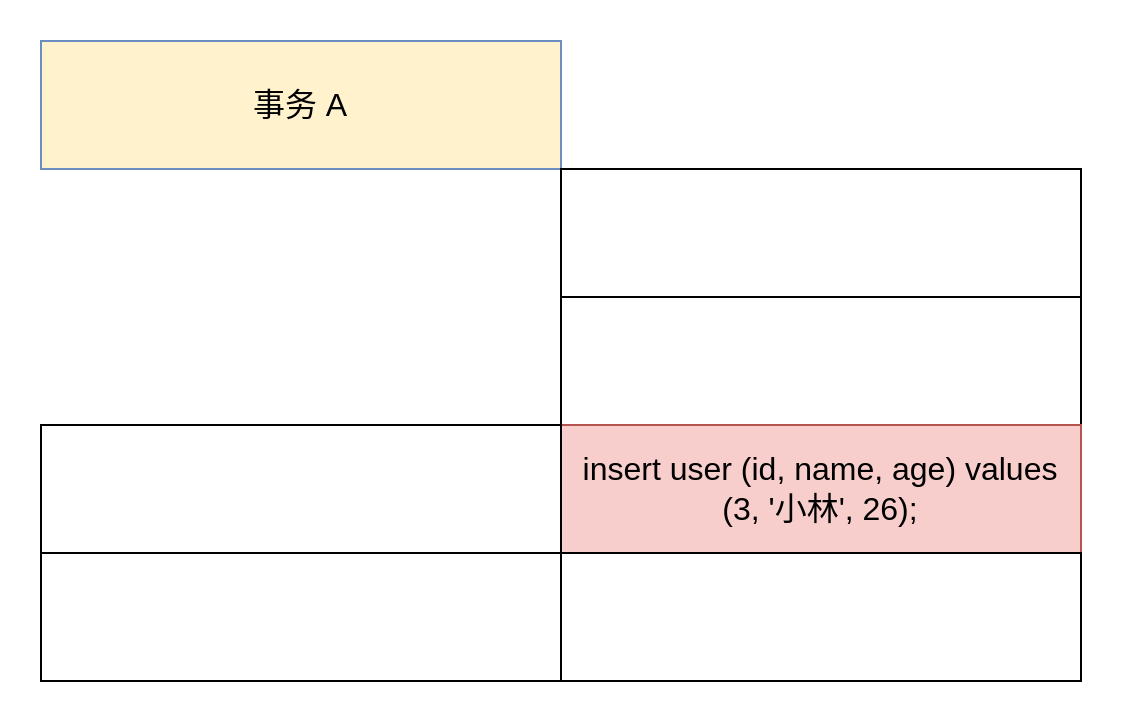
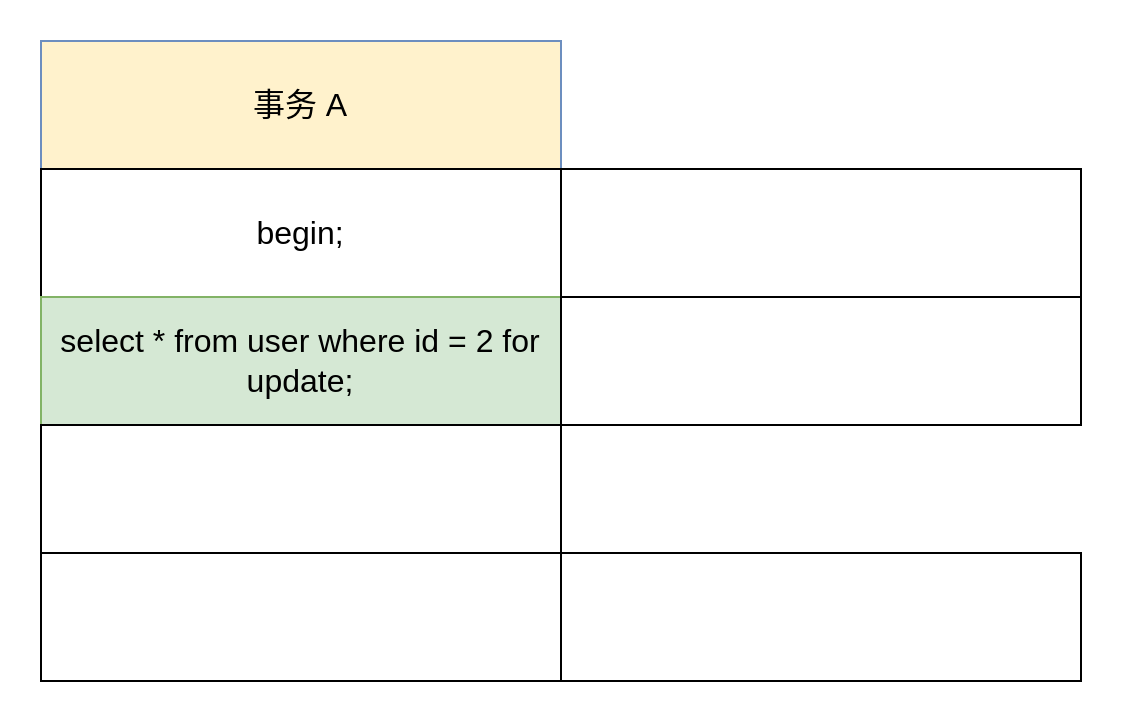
node "begin;": added
node "select * from user where id = 2 for update;": added
node "insert user (id, name, age) values (3, '小林', 26);": removed
